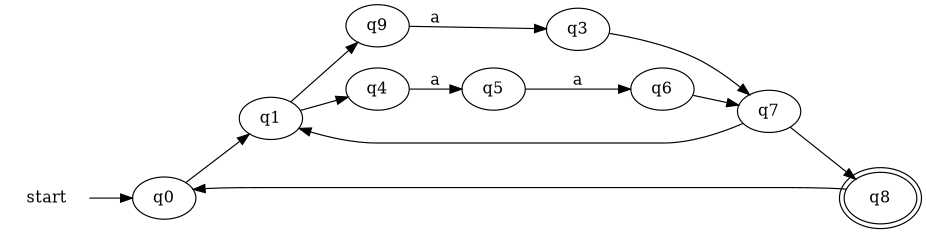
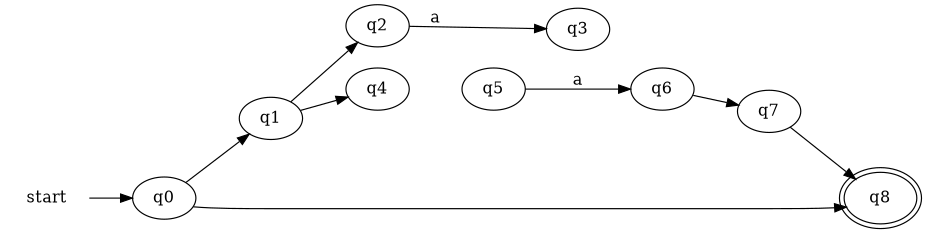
node "q9": label "q9" -> "q2"
edge "q3" -> "q7": removed
edge "q4" -> "q5": removed, label "a"
edge "q7" -> "q1": removed
edge "q8" -> "q0": reversed
